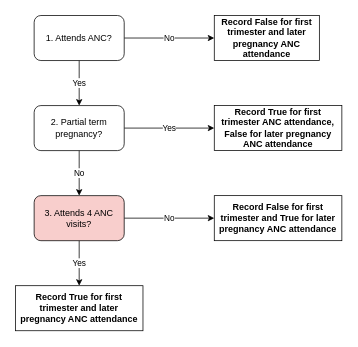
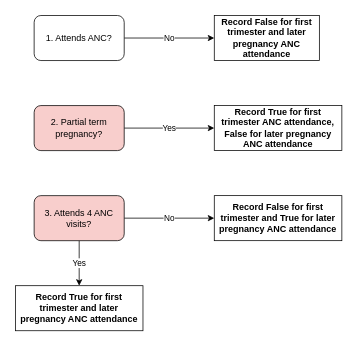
edge "1. Attends ANC?" -> "2. Partial term pregnancy?": removed, label "Yes"
node "2. Partial term pregnancy?": fillcolor #ffffff -> #f8cecc
edge "2. Partial term pregnancy?" -> "3. Attends 4 ANC visits?": removed, label "No"
